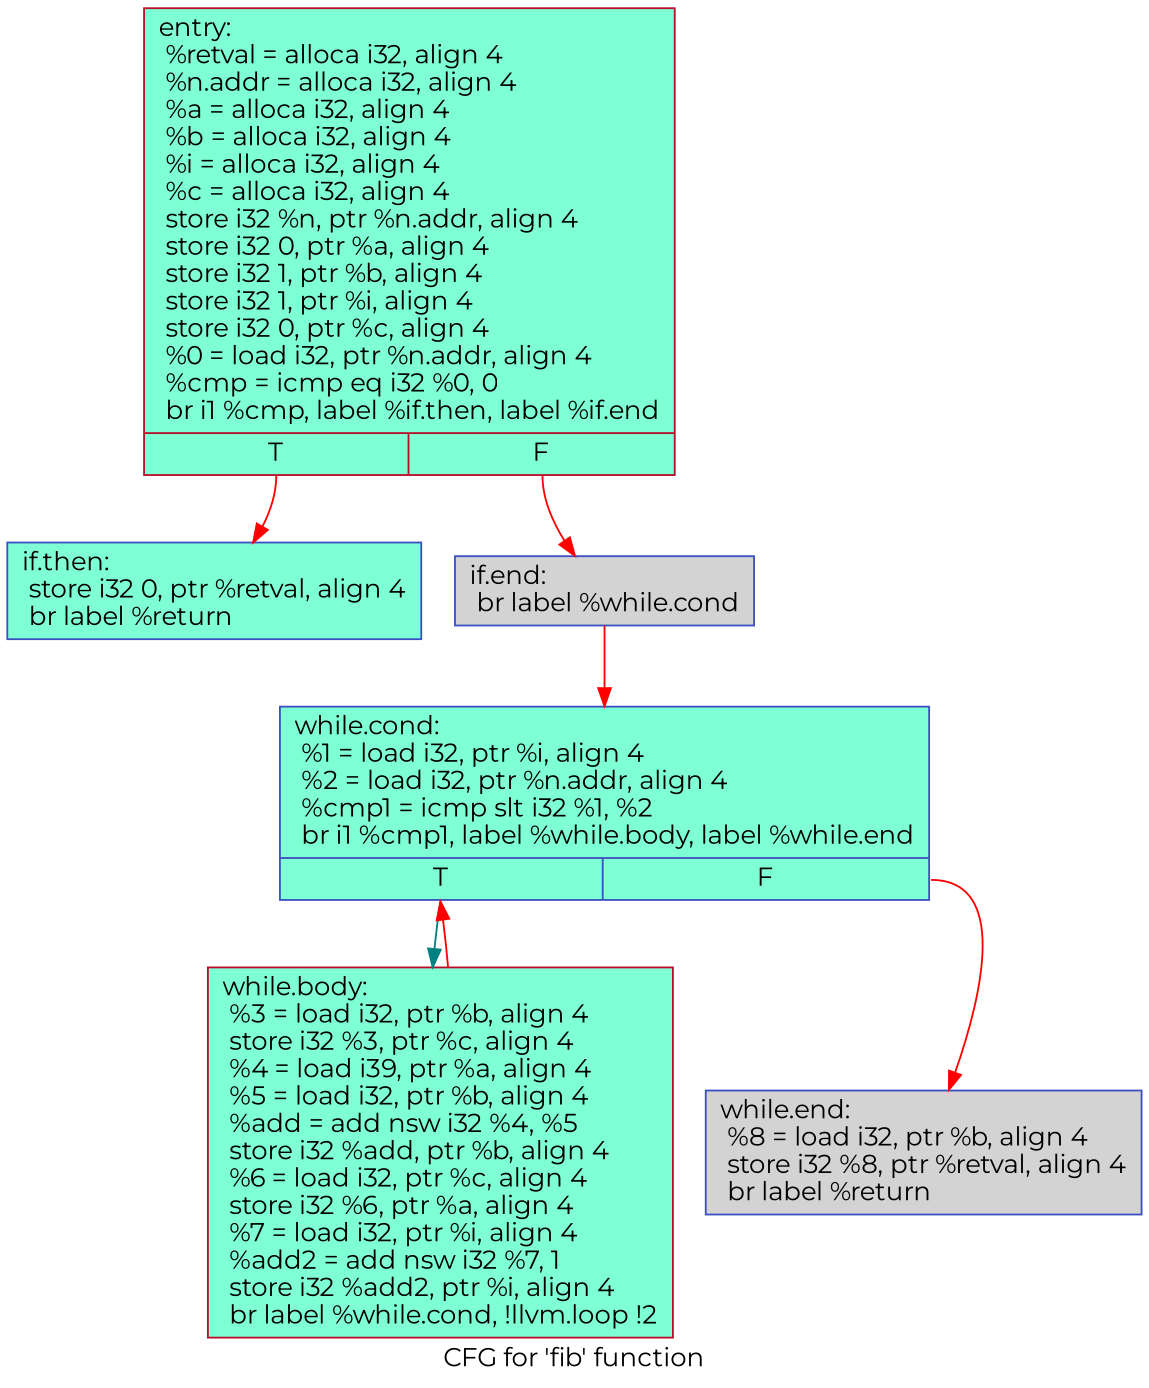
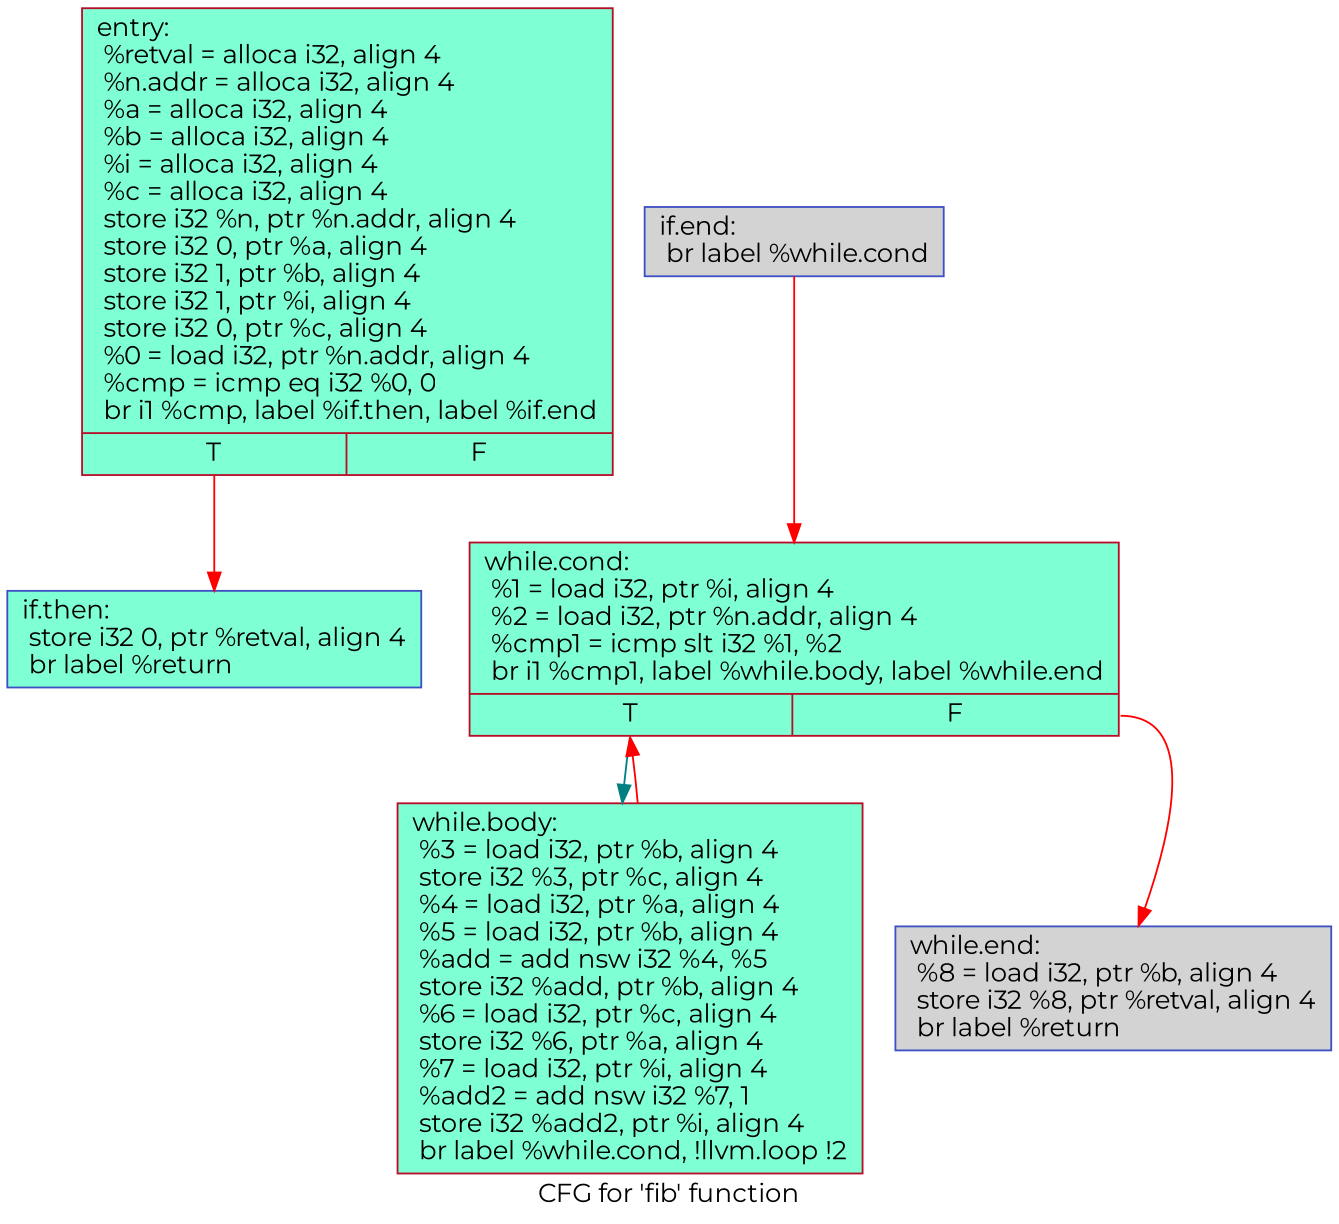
edge "entry:" -> "if.end:": removed
node "while.cond:": color #3d50c3ff -> #b70d28ff
node "while.body:": text "%4 = load i39, ptr %a, align 4" -> "%4 = load i32, ptr %a, align 4"
